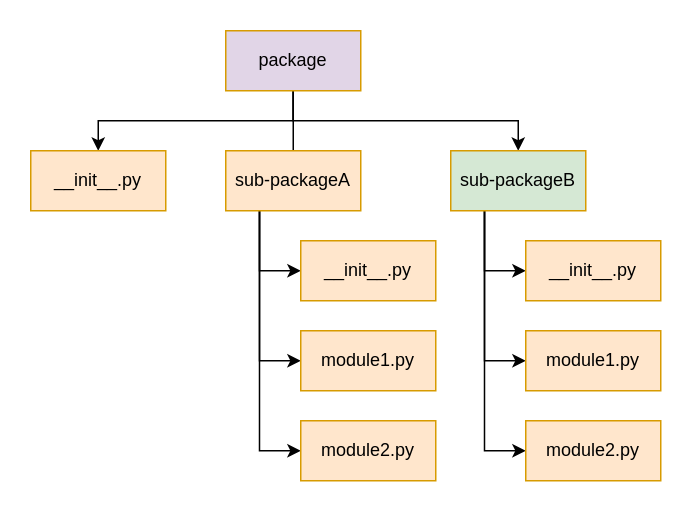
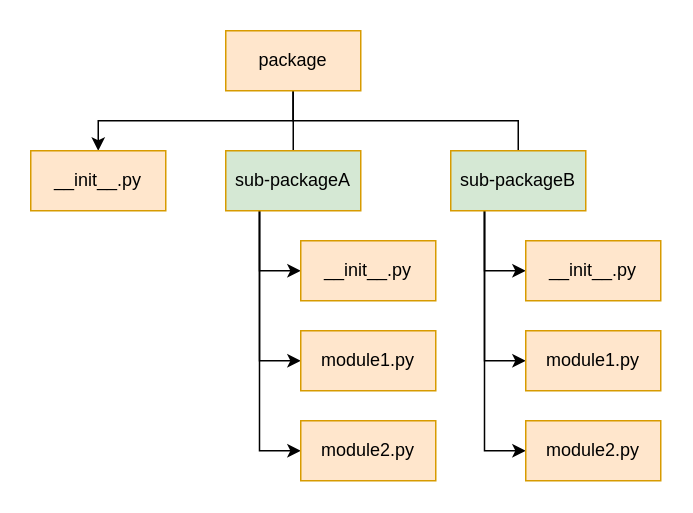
node "package": fillcolor #e1d5e7 -> #ffe6cc
edge "package" -> "sub-packageB": arrowhead classic -> none
node "sub-packageA": fillcolor #ffe6cc -> #d5e8d4
